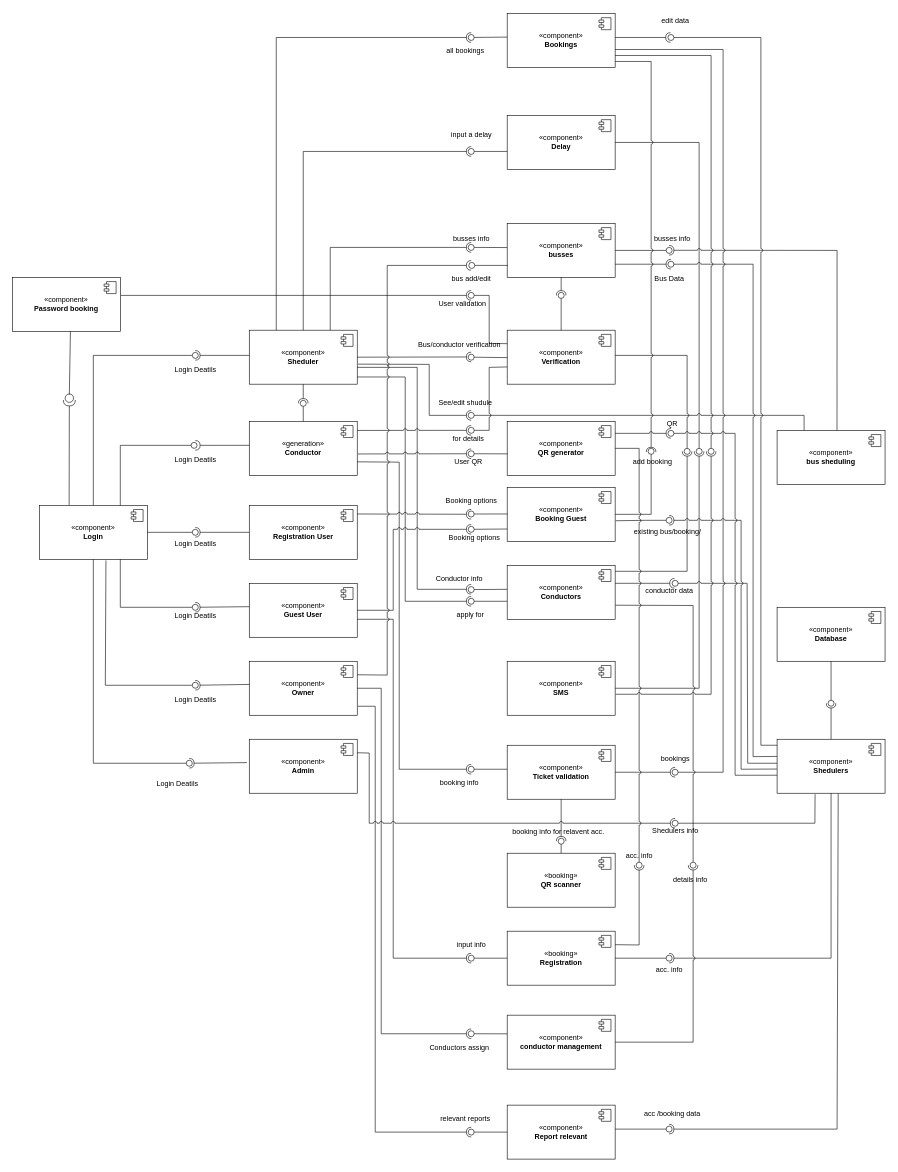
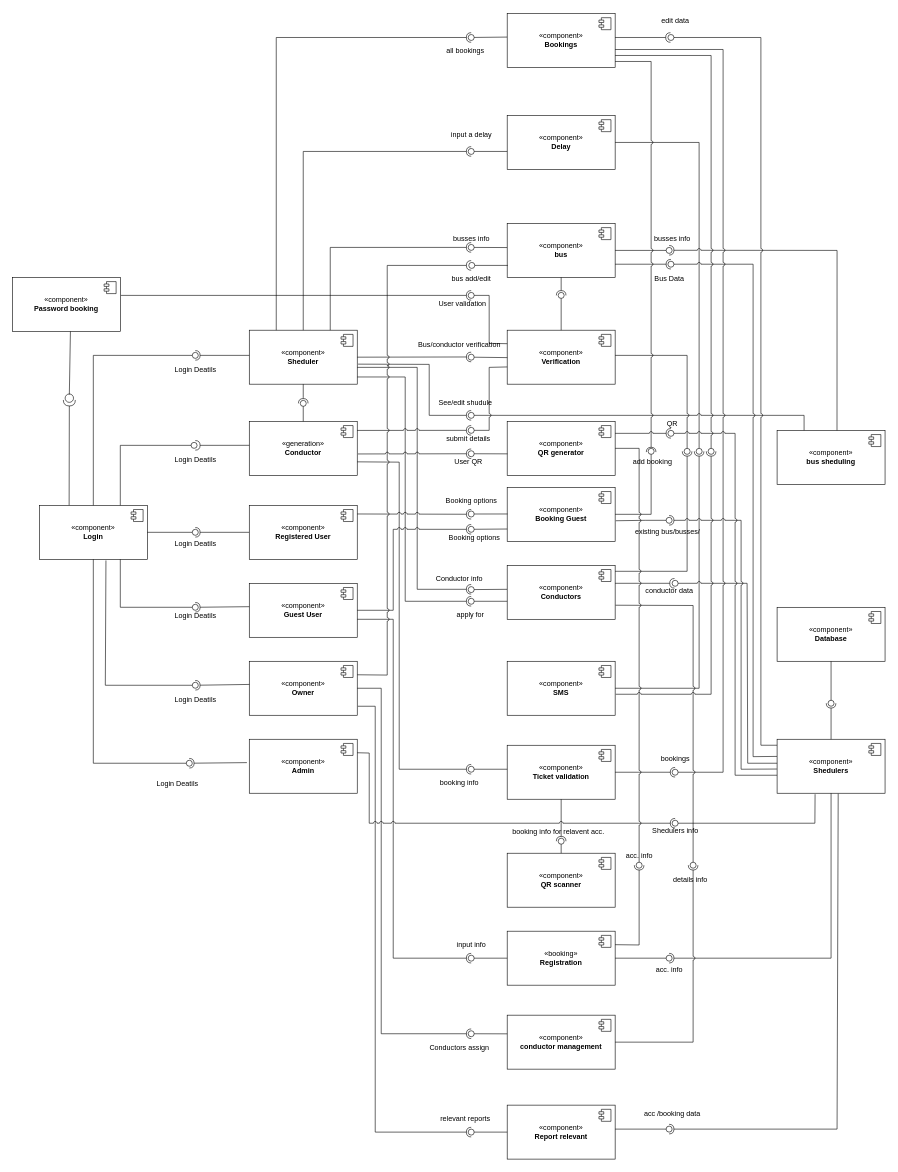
node "«component» busses": label "«component» busses" -> "«component» bus"
node "for details": label "for details" -> "submit details"
node "«component» Registration User": label "«component» Registration User" -> "«component» Registered User"
node "existing bus/booking/": label "existing bus/booking/" -> "existing bus/busses/"
node "«booking» QR scanner": label "«booking» QR scanner" -> "«component» QR scanner"
